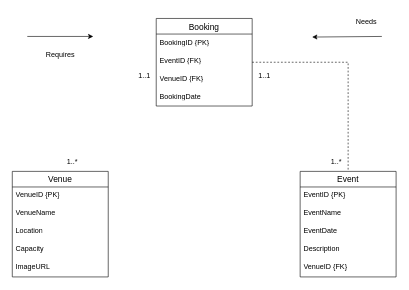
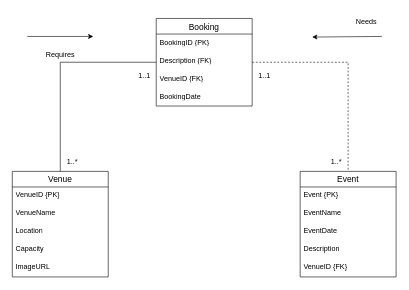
node "EventID {FK}": label "EventID {FK}" -> "Description {FK}"
edge "Booking" -- "Venue": added
node "EventID {PK}": label "EventID {PK}" -> "Event {PK}"
